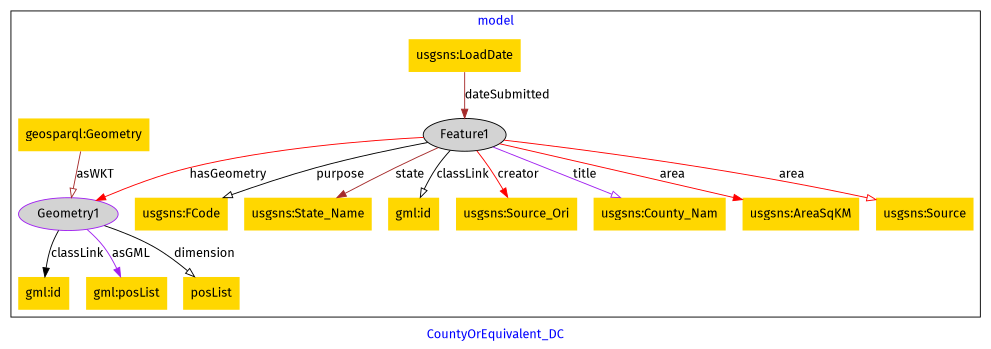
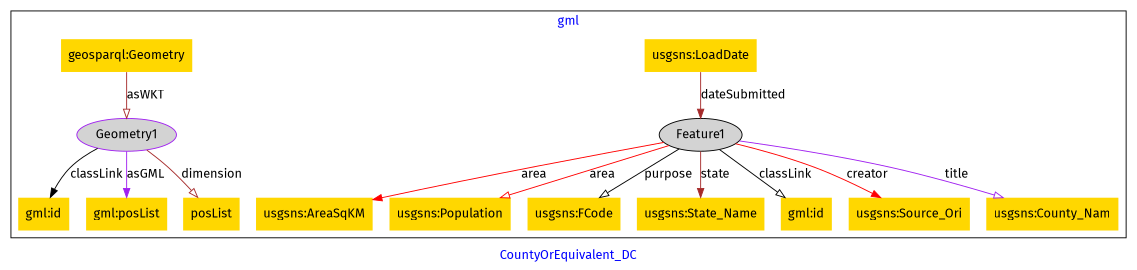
cluster "model": label "model" -> "gml"
edge "Feature1" -> "Geometry1": removed, label "hasGeometry"
node "usgsns:Source": label "usgsns:Source" -> "usgsns:Population"
edge "Geometry1" -> "posList": color black -> brown
